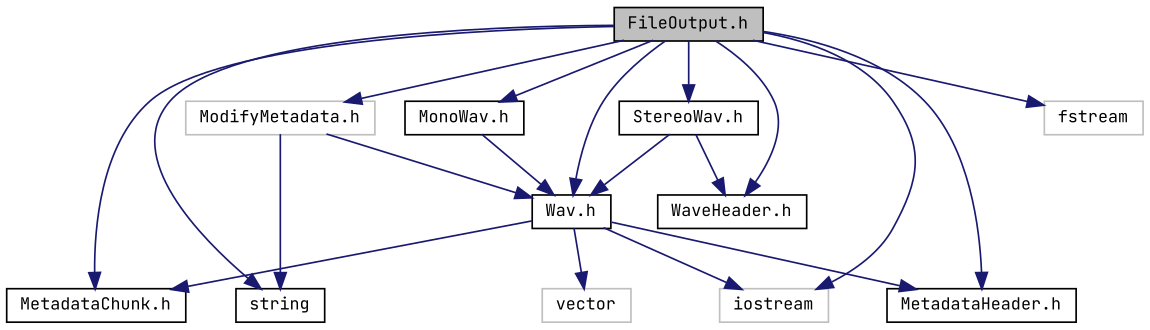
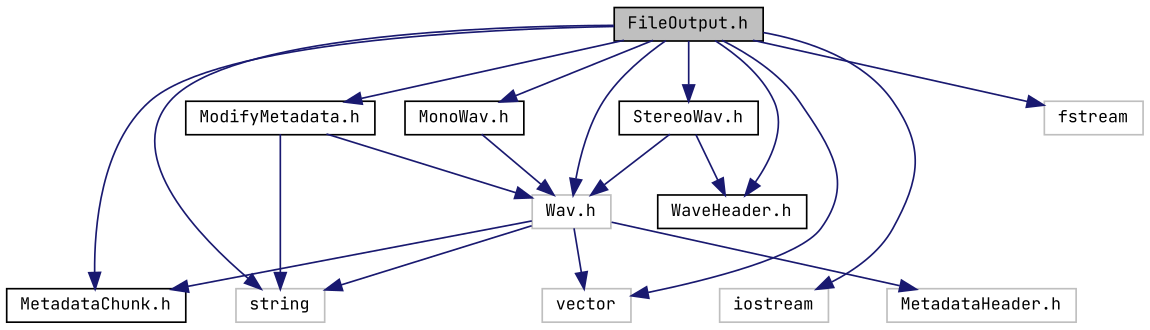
edge "FileOutput.h" -> "MetadataHeader.h": now "FileOutput.h" -> "vector"
node "ModifyMetadata.h": color grey75 -> black
node "Wav.h": color black -> grey75
edge "Wav.h" -> "iostream": now "Wav.h" -> "string"
node "string": color black -> grey75
node "MetadataHeader.h": color black -> grey75
